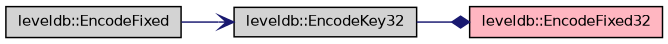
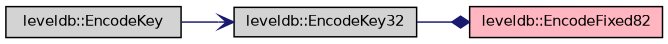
node "leveldb::EncodeFixed": label "leveldb::EncodeFixed" -> "leveldb::EncodeKey"
node "leveldb::EncodeFixed32": label "leveldb::EncodeFixed32" -> "leveldb::EncodeFixed82"
